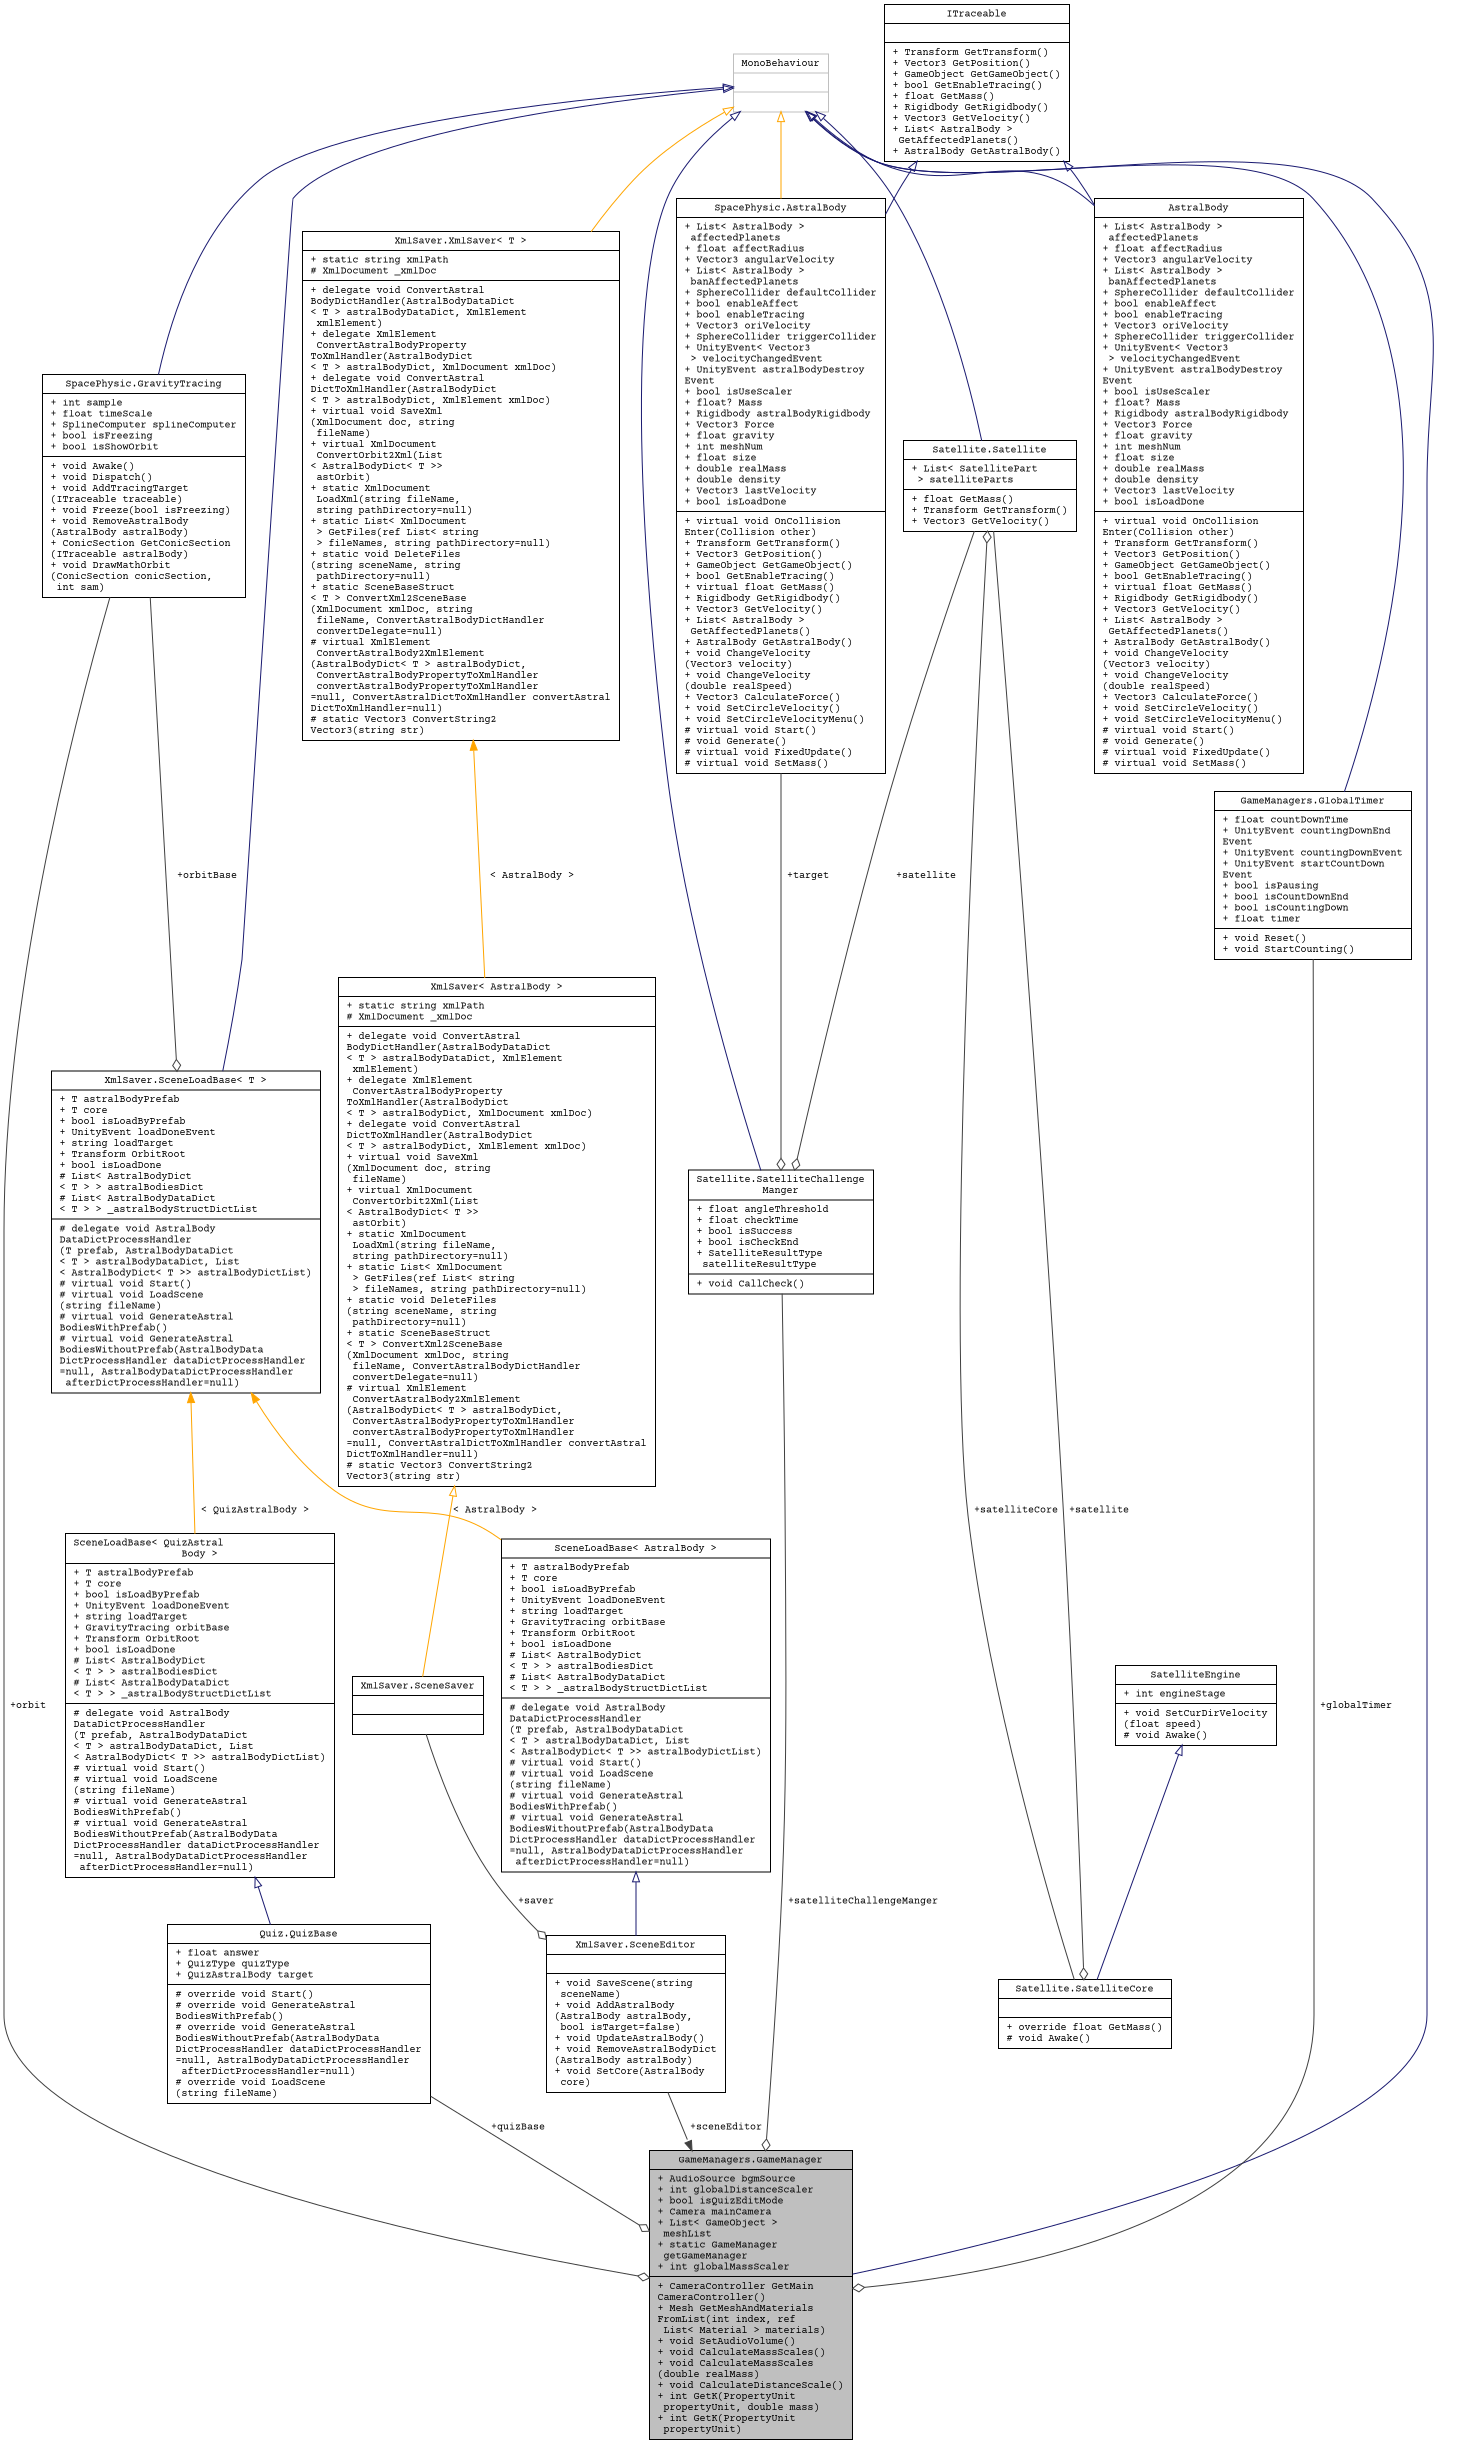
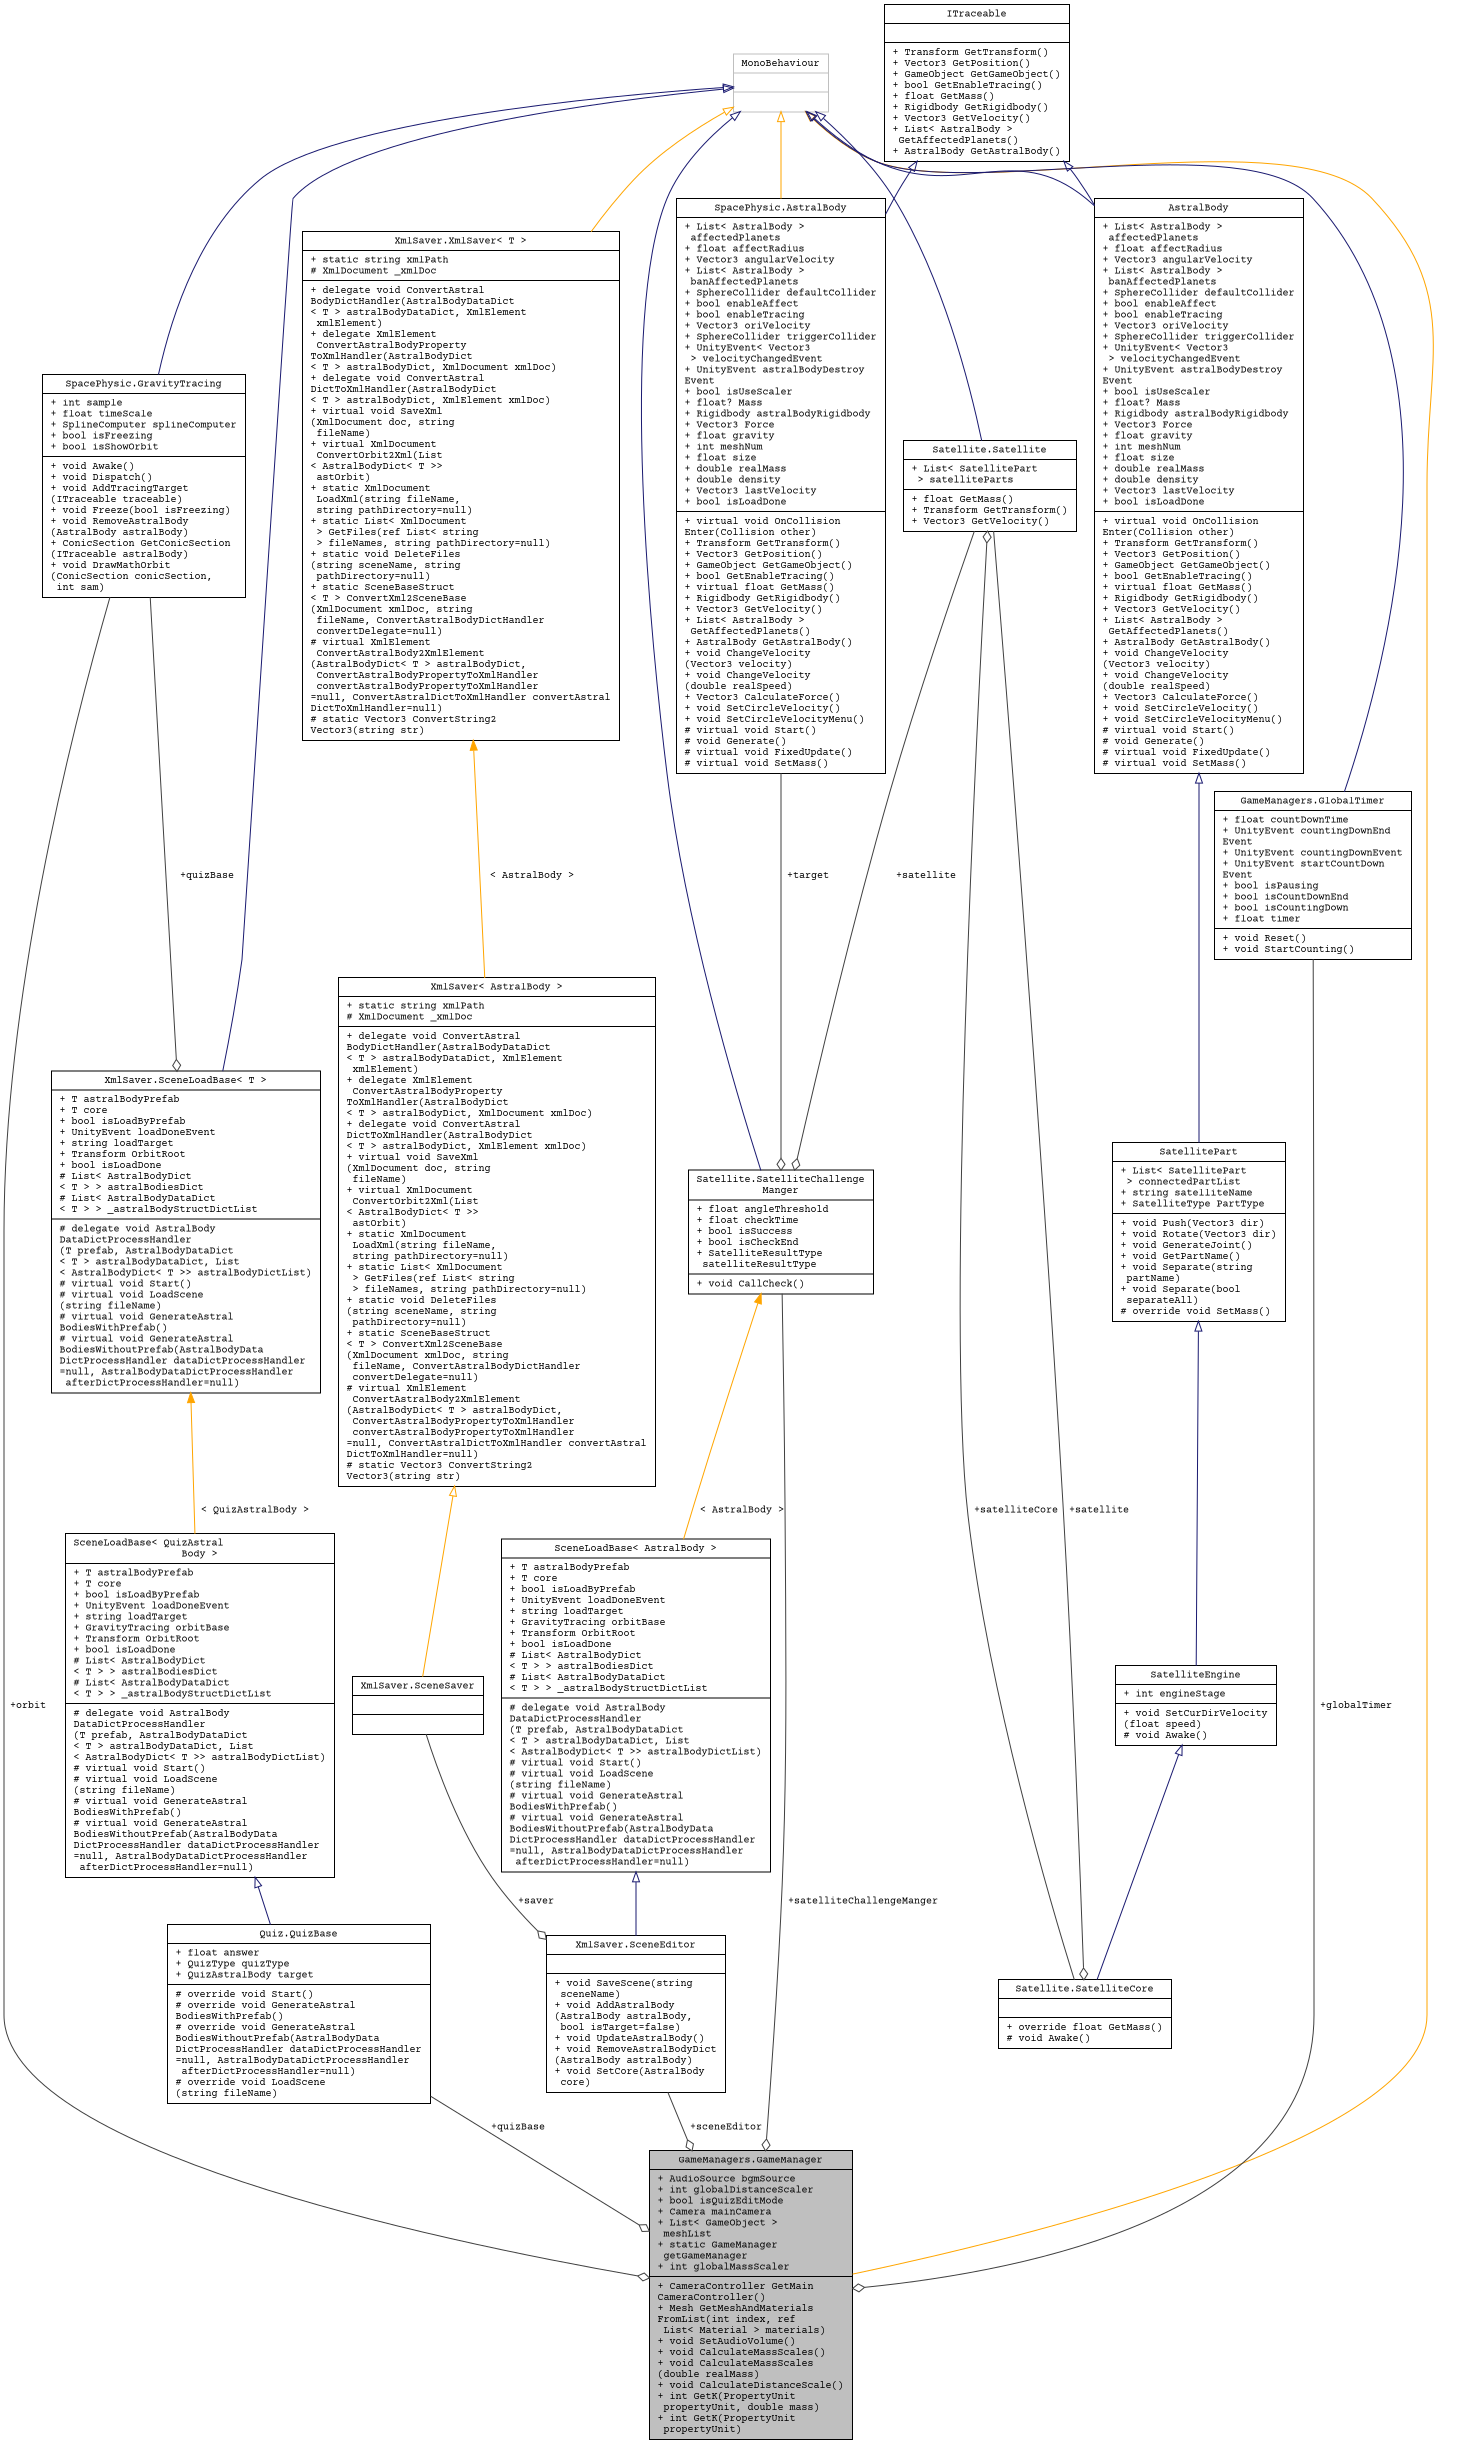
edge "SpacePhysic.GravityTracing" -> "XmlSaver.SceneLoadBase< T >": label " +orbitBase" -> " +quizBase"
edge "GameManagers.GameManager" -> "MonoBehaviour": color midnightblue -> orange
node "SatellitePart": added
edge "SceneLoadBase< AstralBody >" -> "XmlSaver.SceneLoadBase< T >": now "SceneLoadBase< AstralBody >" -> "Satellite.SatelliteChallenge"
edge "XmlSaver.SceneEditor" -> "GameManagers.GameManager": arrowhead normal -> odiamond
